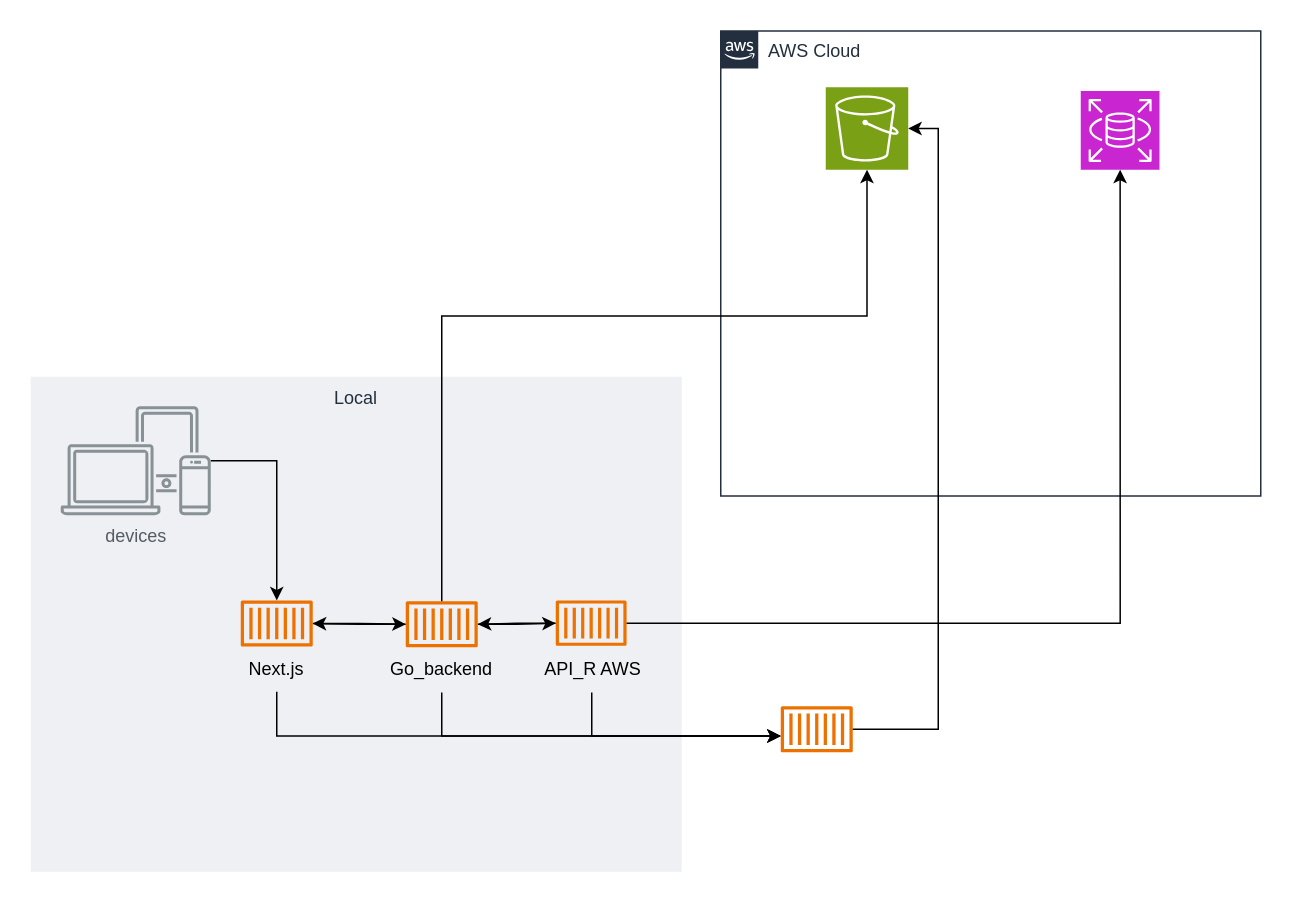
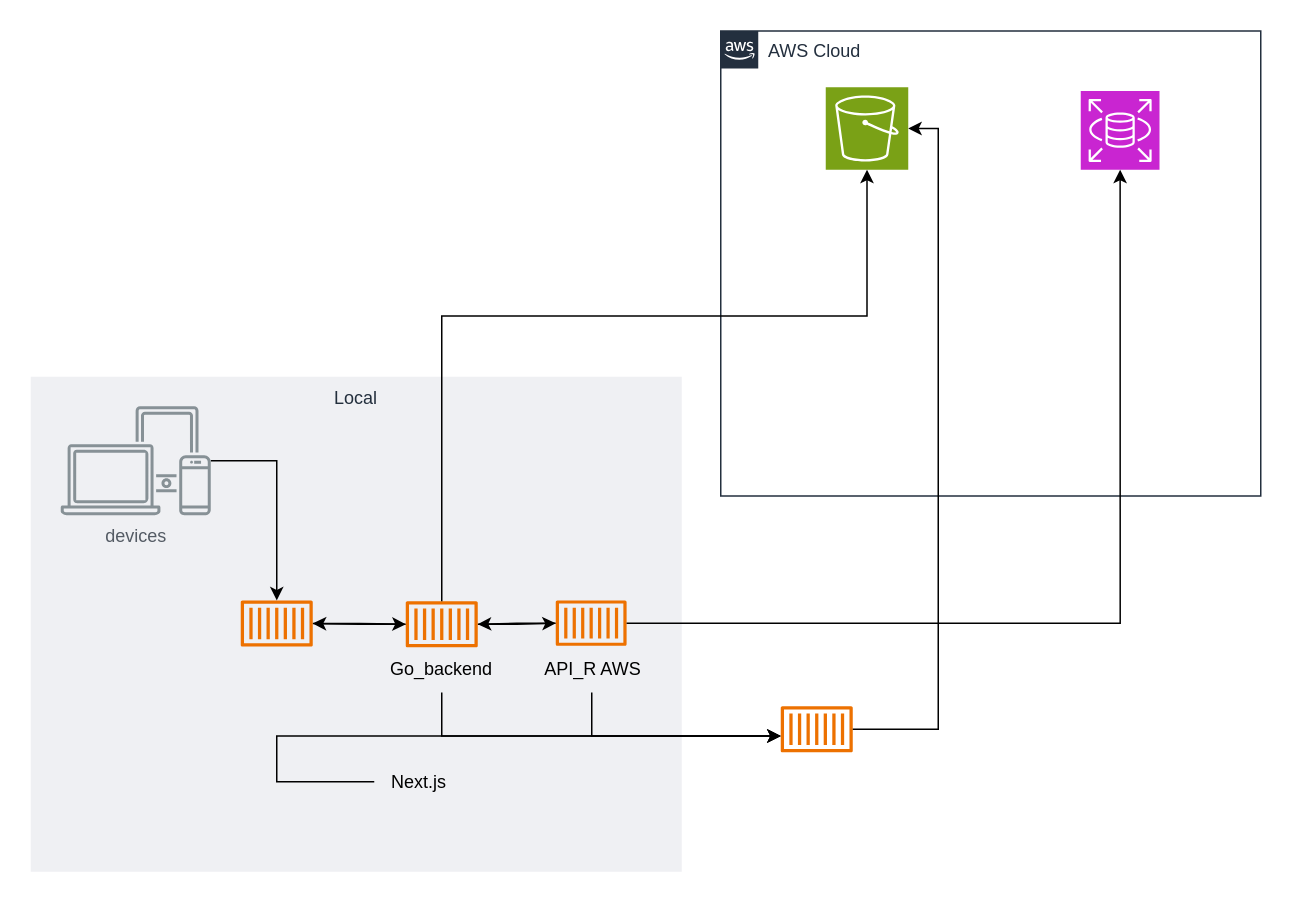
node "Next.js": moved (277, 669) -> (419, 782)
